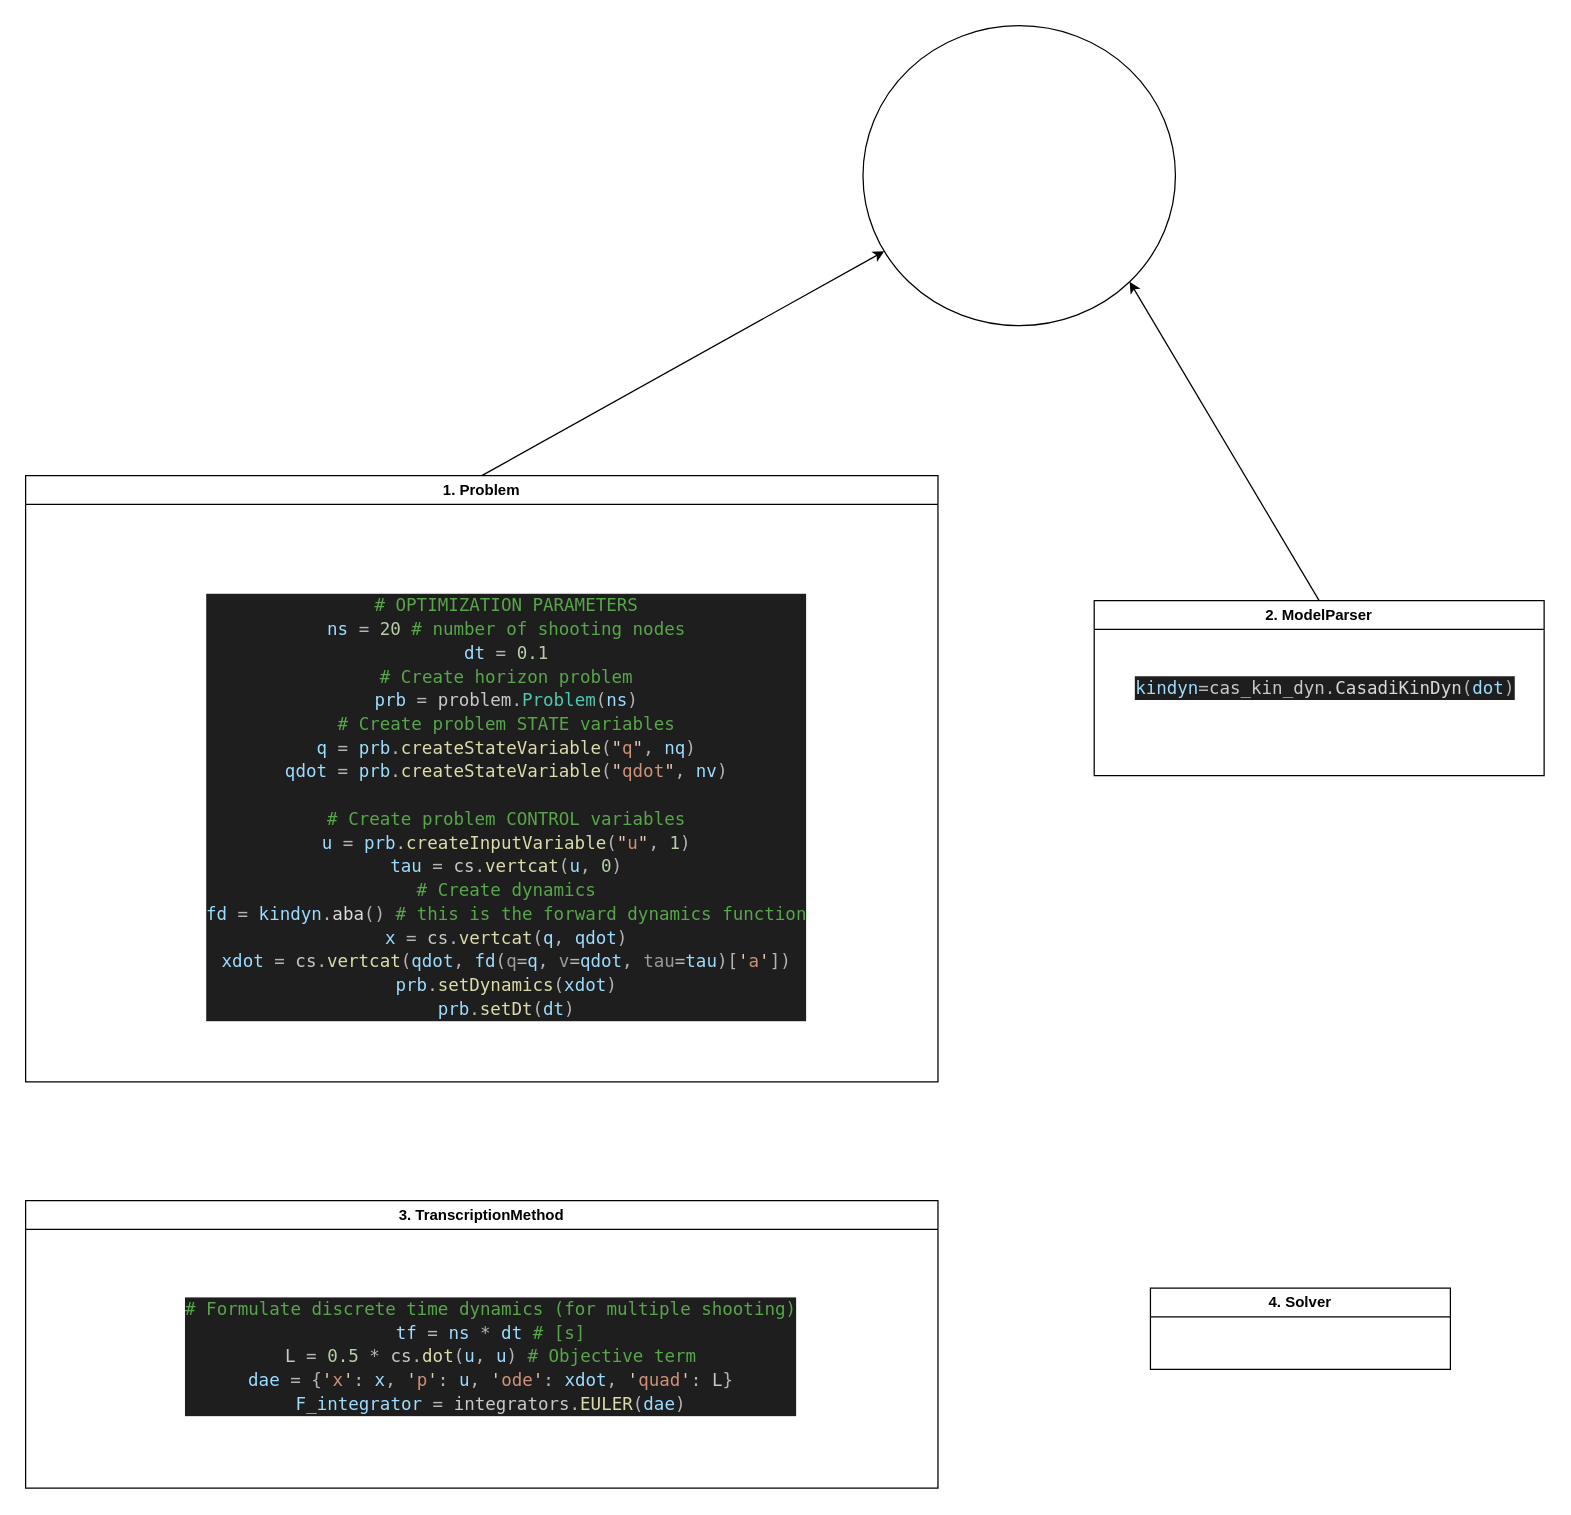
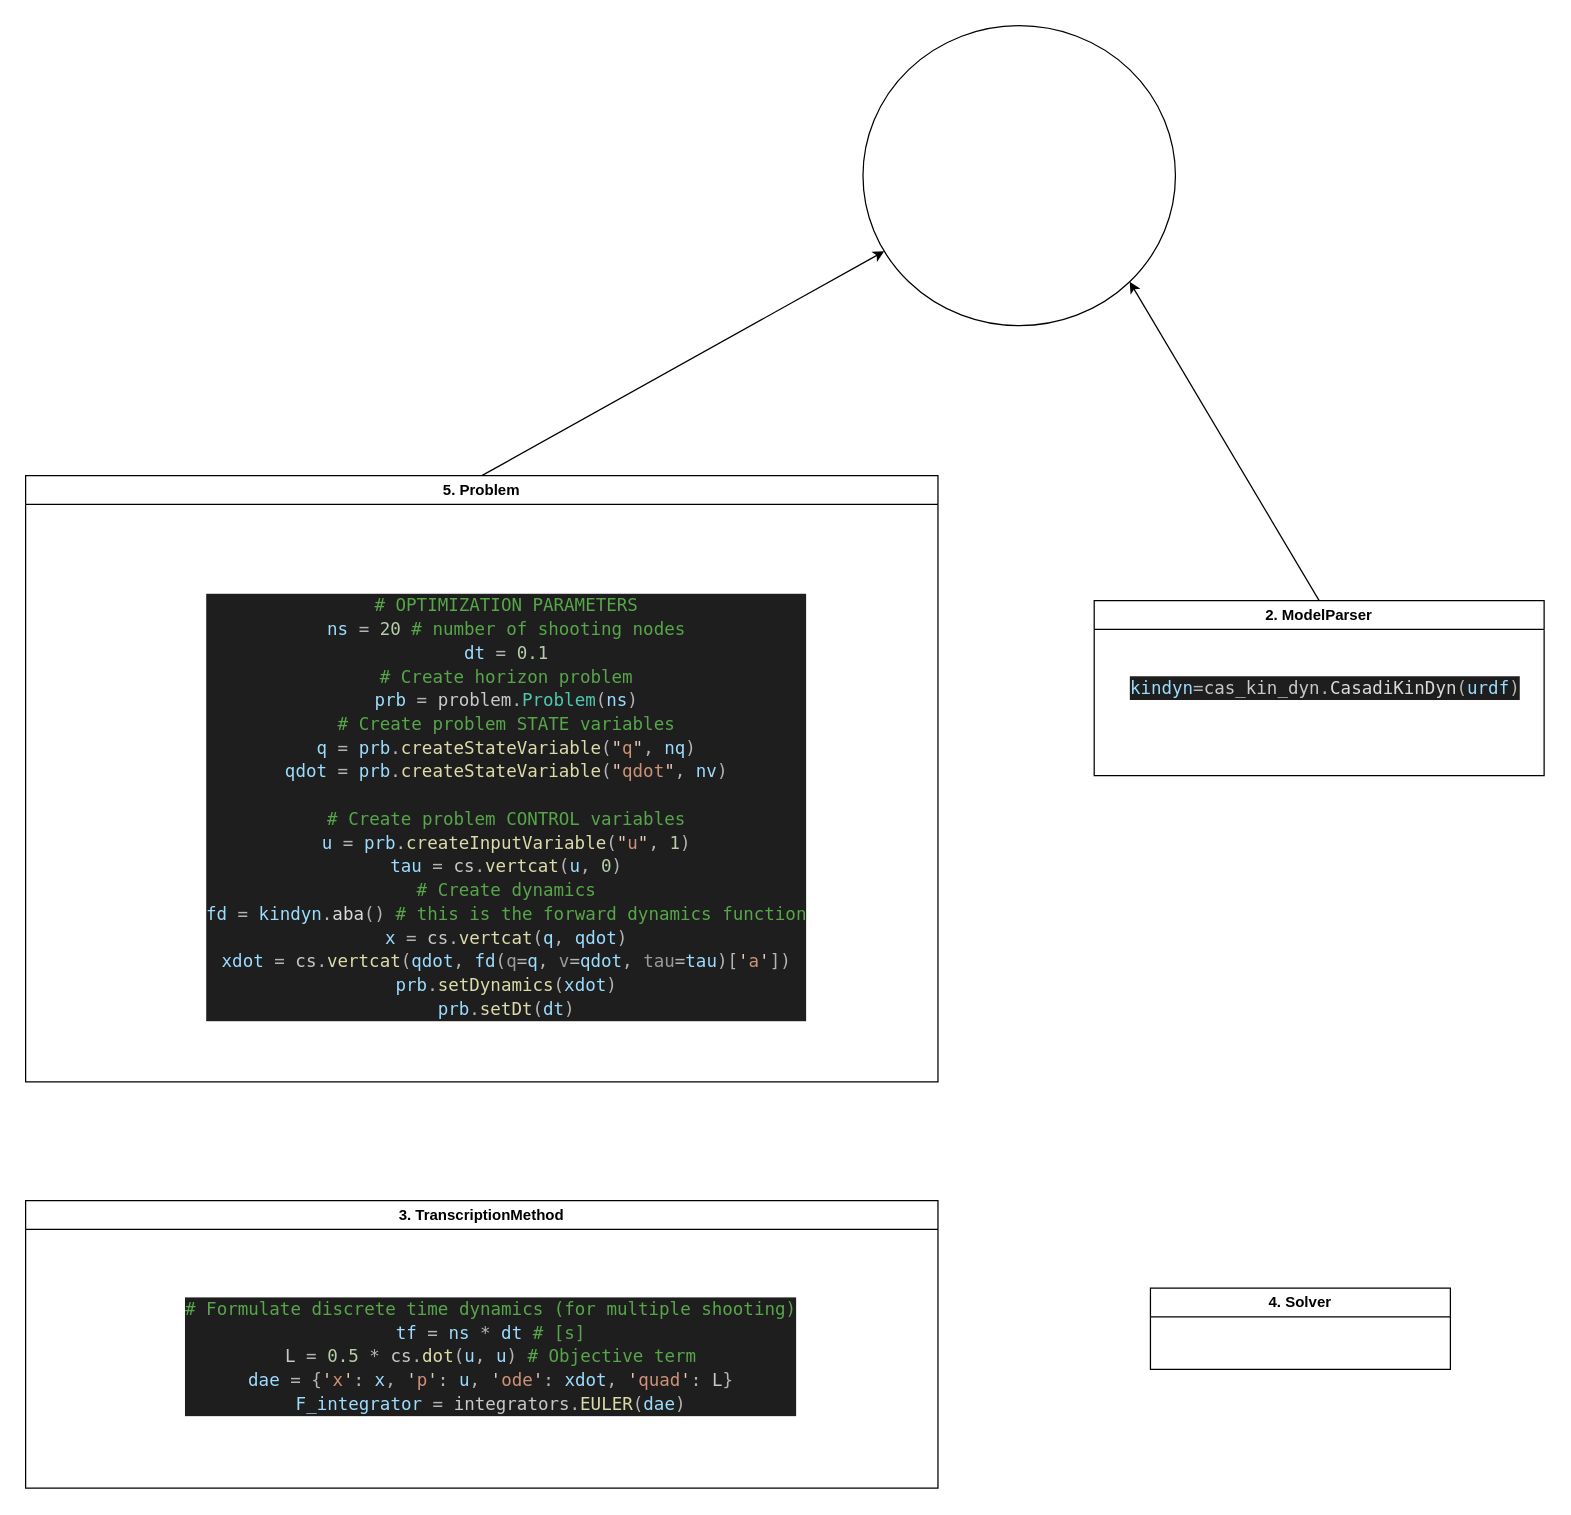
node "1. Problem": label "1. Problem" -> "5. Problem"
node "kindyn=cas_kin_dyn.CasadiKinDyn(dot)": label "kindyn=cas_kin_dyn.CasadiKinDyn(dot)" -> "kindyn=cas_kin_dyn.CasadiKinDyn(urdf)"
